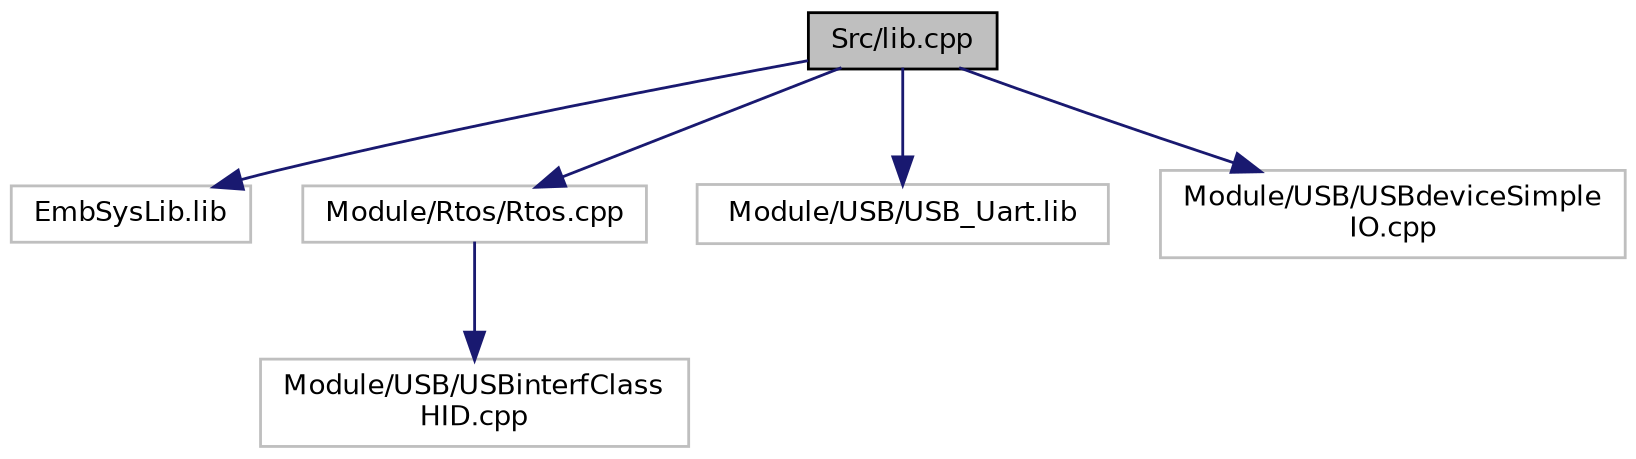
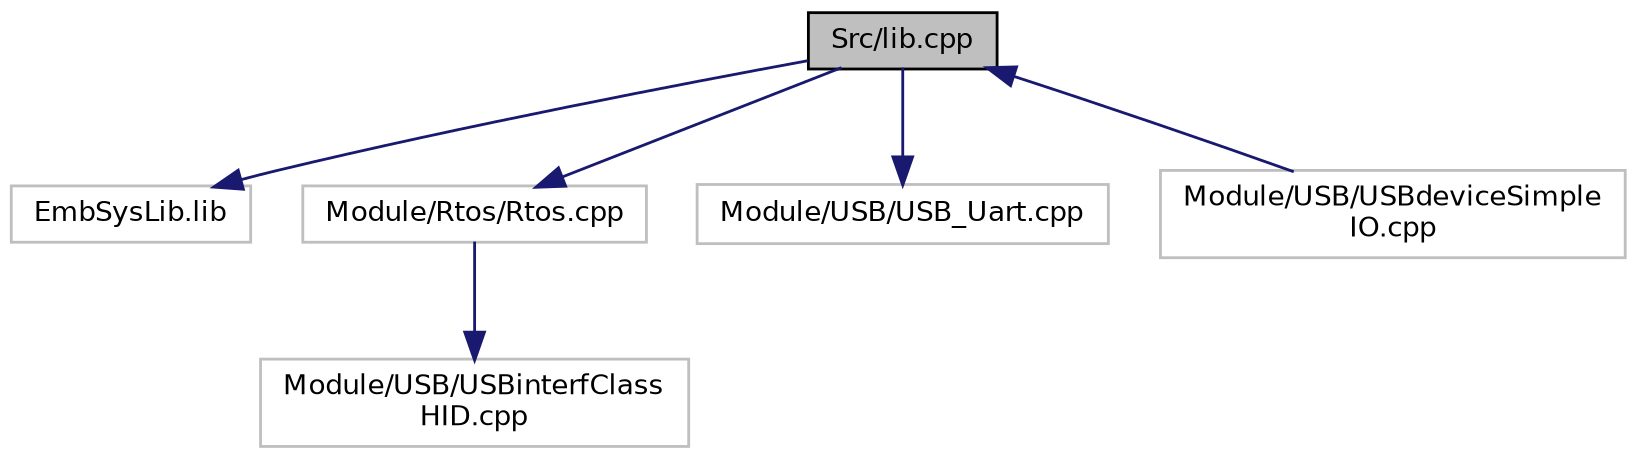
edge "Src/lib.cpp" -> "Module/USB/USBdeviceSimple IO.cpp": reversed
node "Module/USB/USB_Uart.lib": label "Module/USB/USB_Uart.lib" -> "Module/USB/USB_Uart.cpp"
